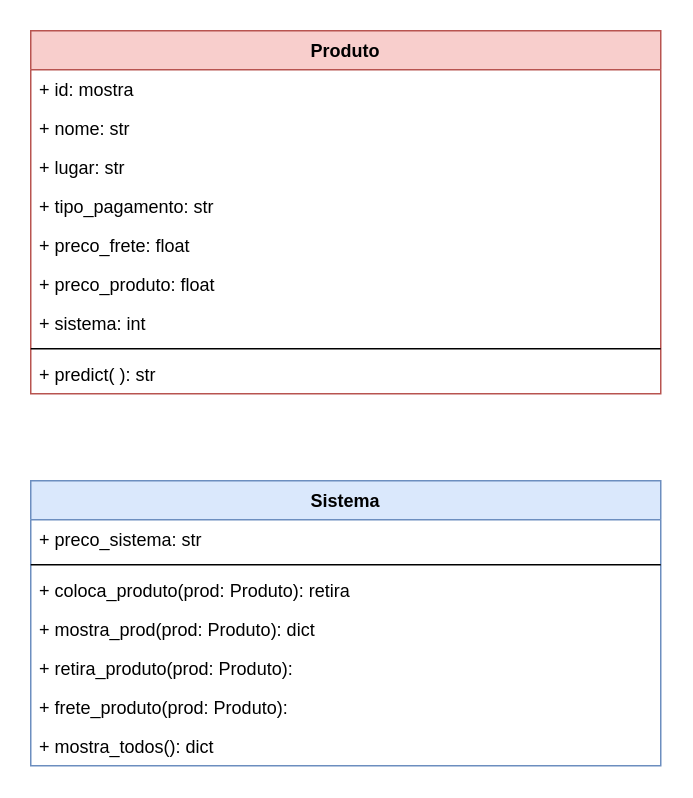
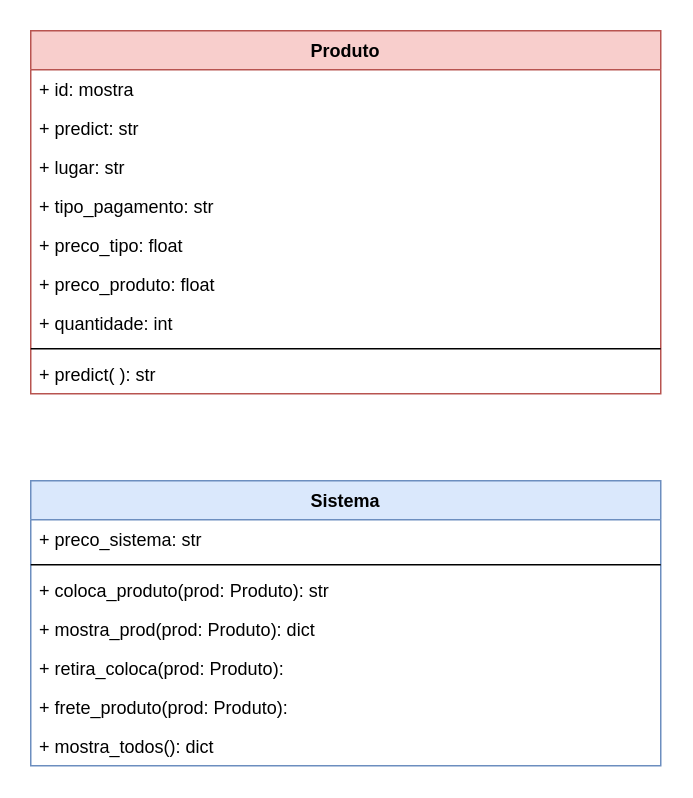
node "+ nome: str": label "+ nome: str" -> "+ predict: str"
node "+ preco_frete: float": label "+ preco_frete: float" -> "+ preco_tipo: float"
node "+ sistema: int": label "+ sistema: int" -> "+ quantidade: int"
node "+ coloca_produto(prod: Produto): retira": label "+ coloca_produto(prod: Produto): retira" -> "+ coloca_produto(prod: Produto): str"
node "+ retira_produto(prod: Produto):": label "+ retira_produto(prod: Produto):" -> "+ retira_coloca(prod: Produto):"
